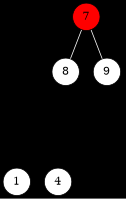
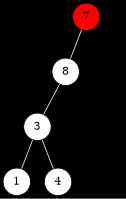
node "9": removed
node "3": added
